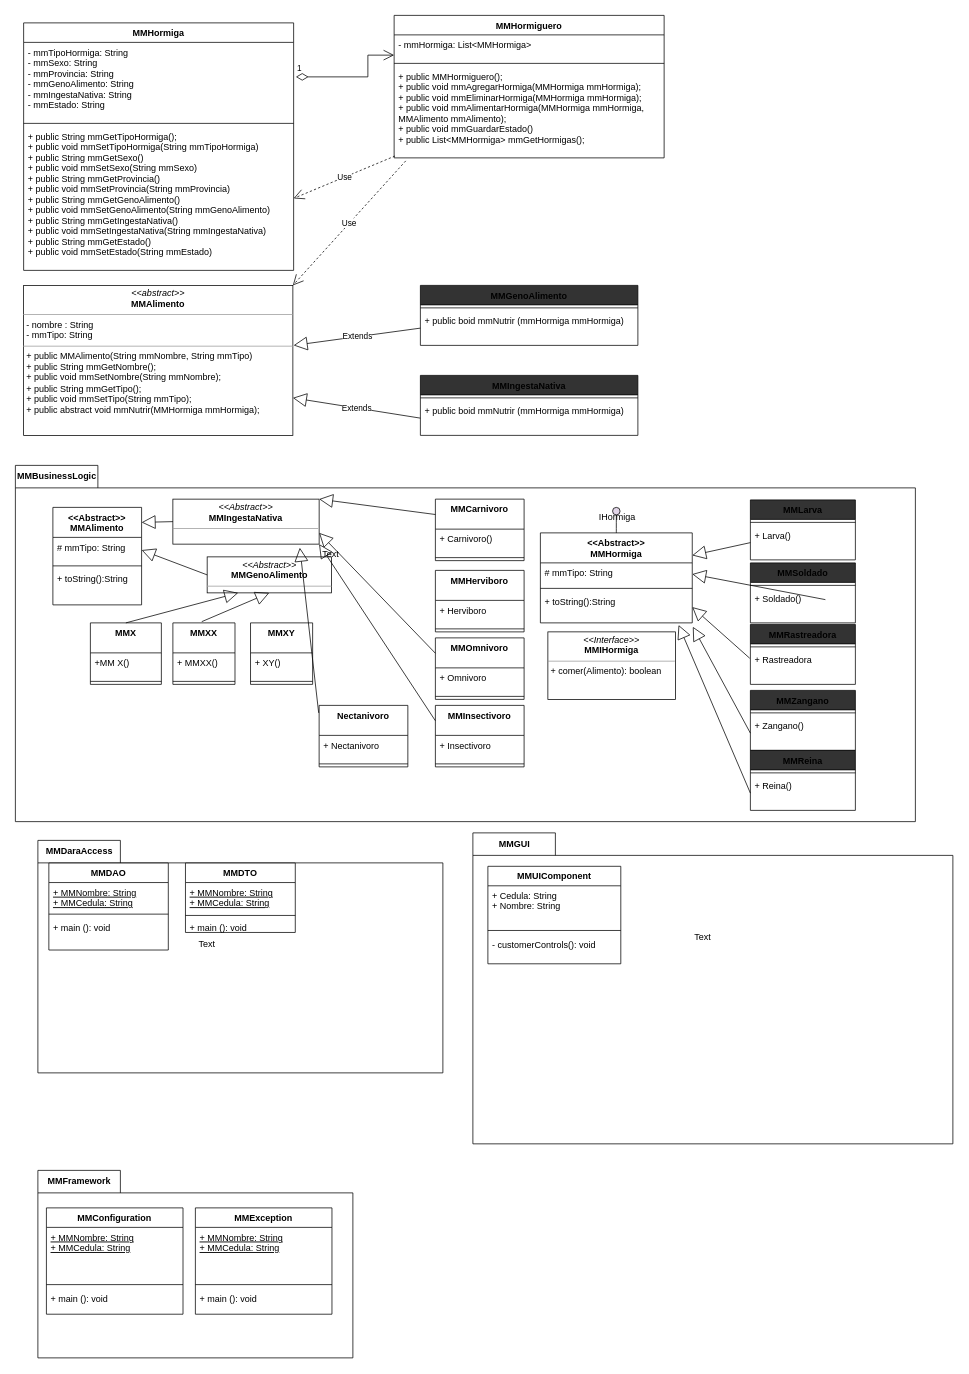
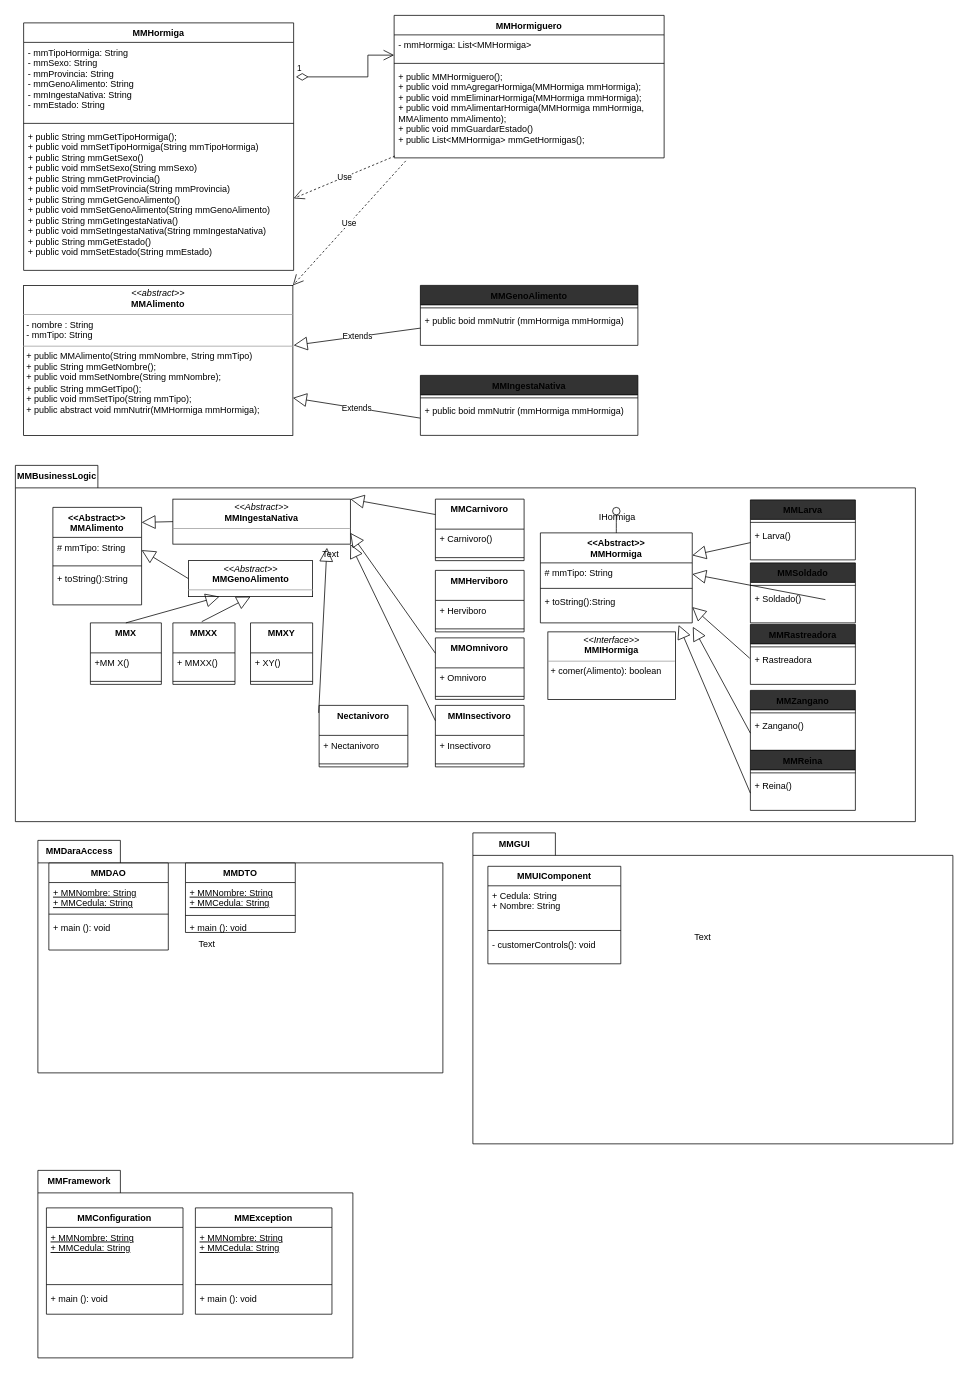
node "IHormiga": fillcolor #e1d5e7 -> #ffffff
node "<<Abstract>> MMIngestaNativa": size 146x45 -> 177x45
node "<<Abstract>> MMGenoAlimento": moved (269, 575) -> (251, 579)
